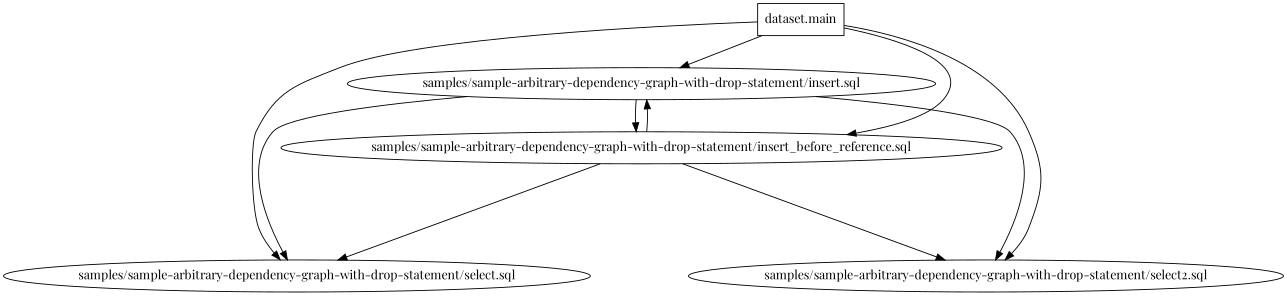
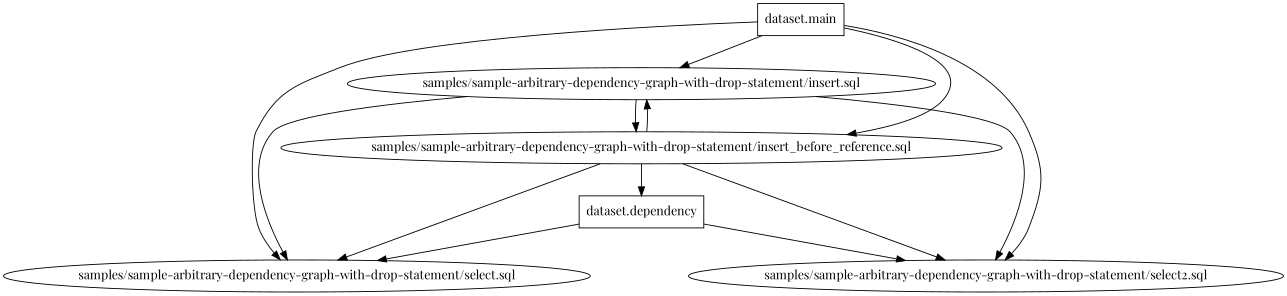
node "dataset.dependency": added
